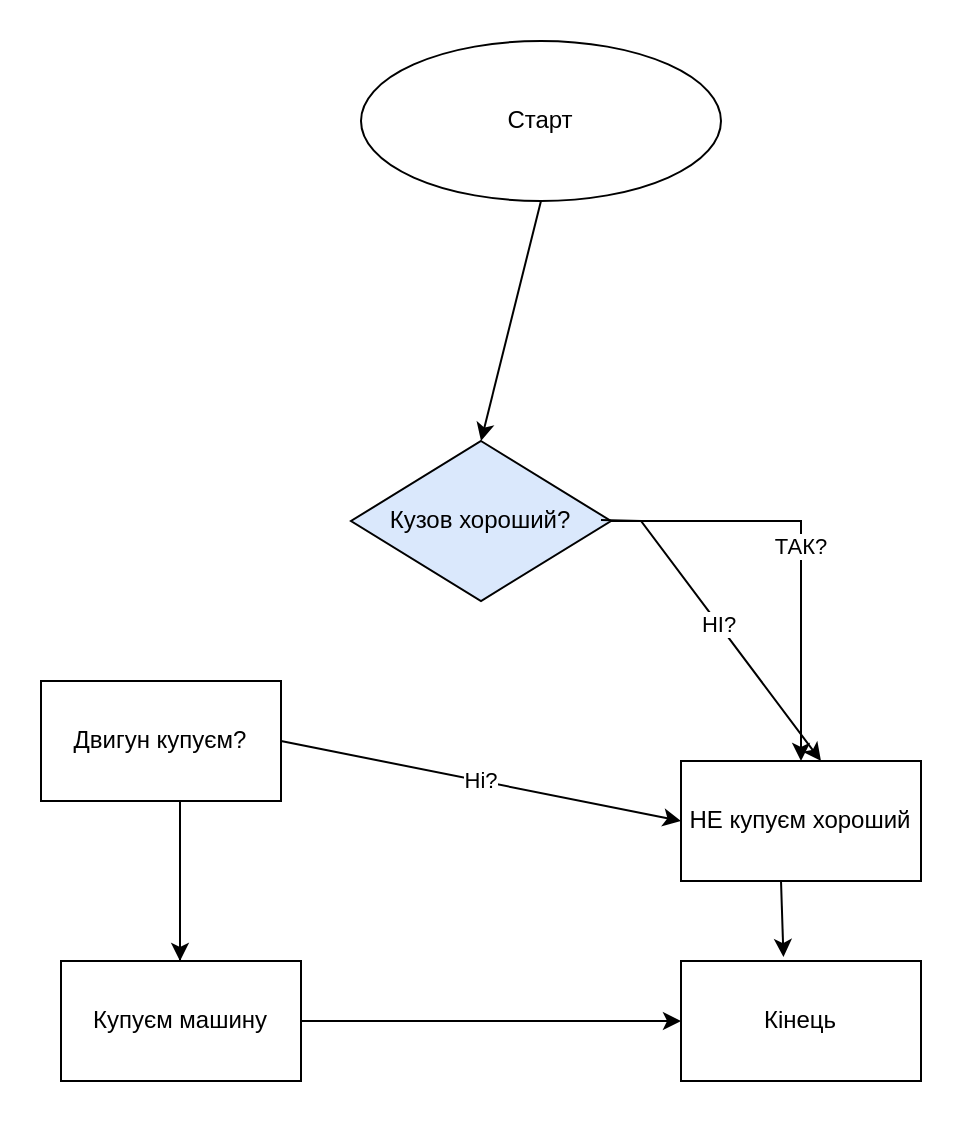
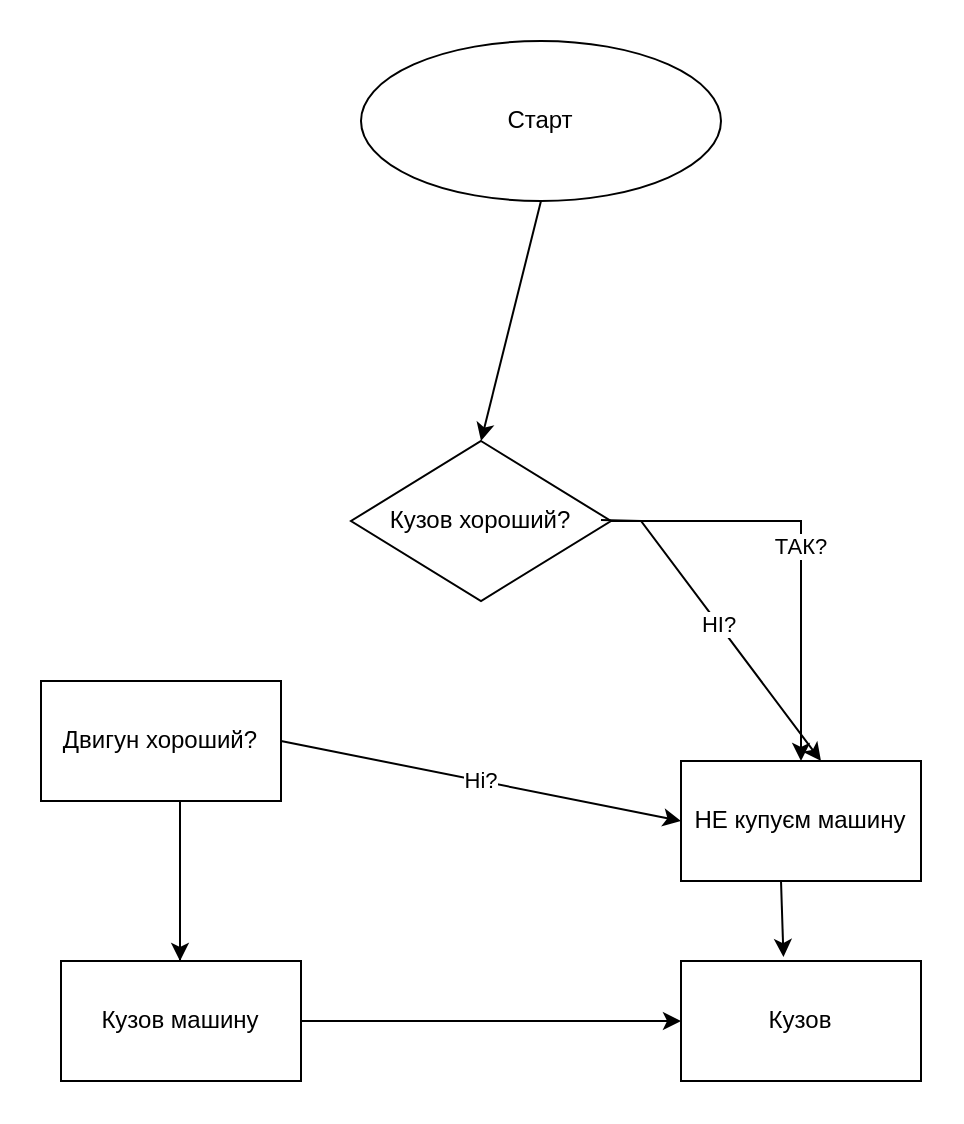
node "Кузов хороший?": fillcolor #dae8fc -> #ffffff
node "Двигун купуєм?": label "Двигун купуєм?" -> "Двигун хороший?"
node "НЕ купуєм хороший": label "НЕ купуєм хороший" -> "НЕ купуєм машину"
node "Купуєм машину": label "Купуєм машину" -> "Кузов машину"
node "Кінець": label "Кінець" -> "Кузов"
